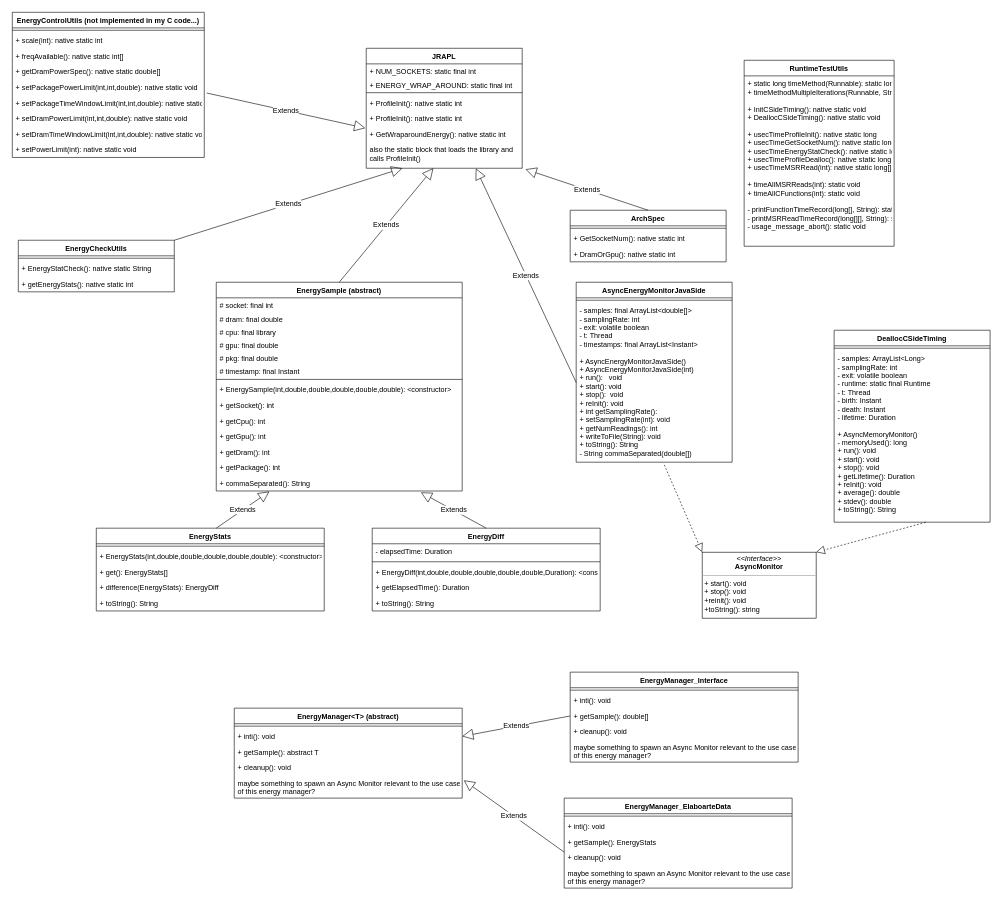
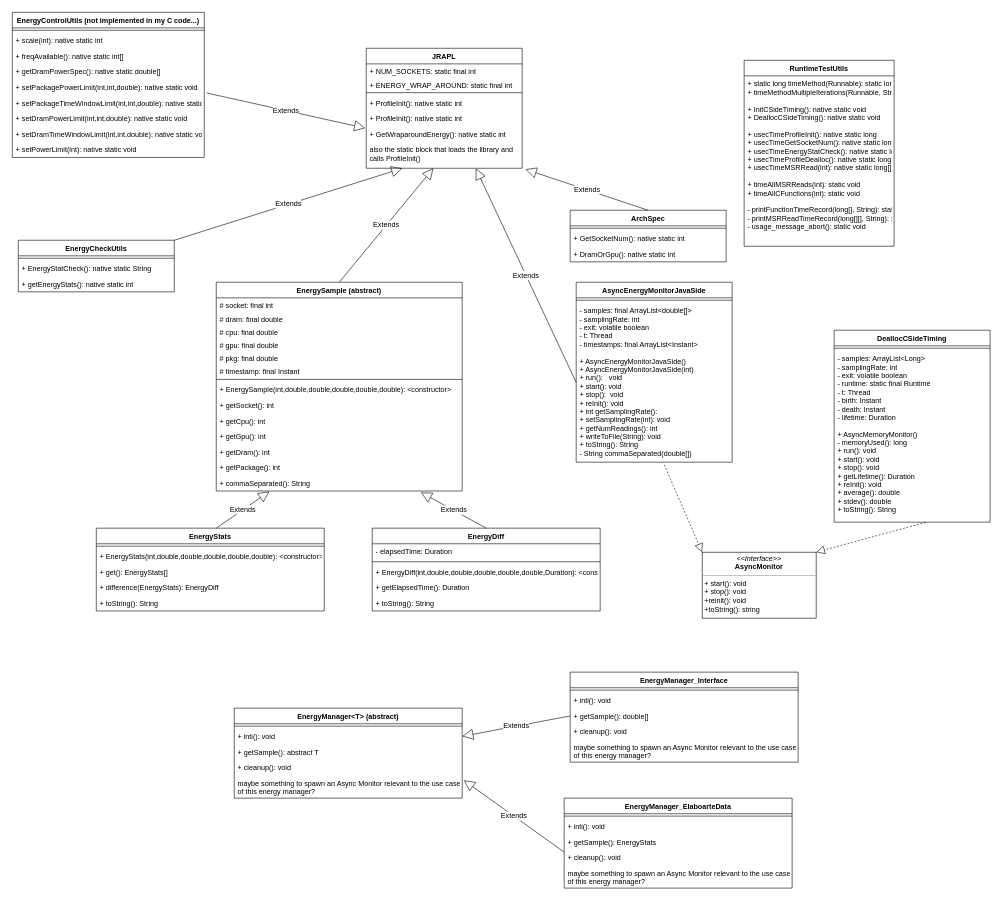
node "# cpu: final library": label "# cpu: final library" -> "# cpu: final double"
